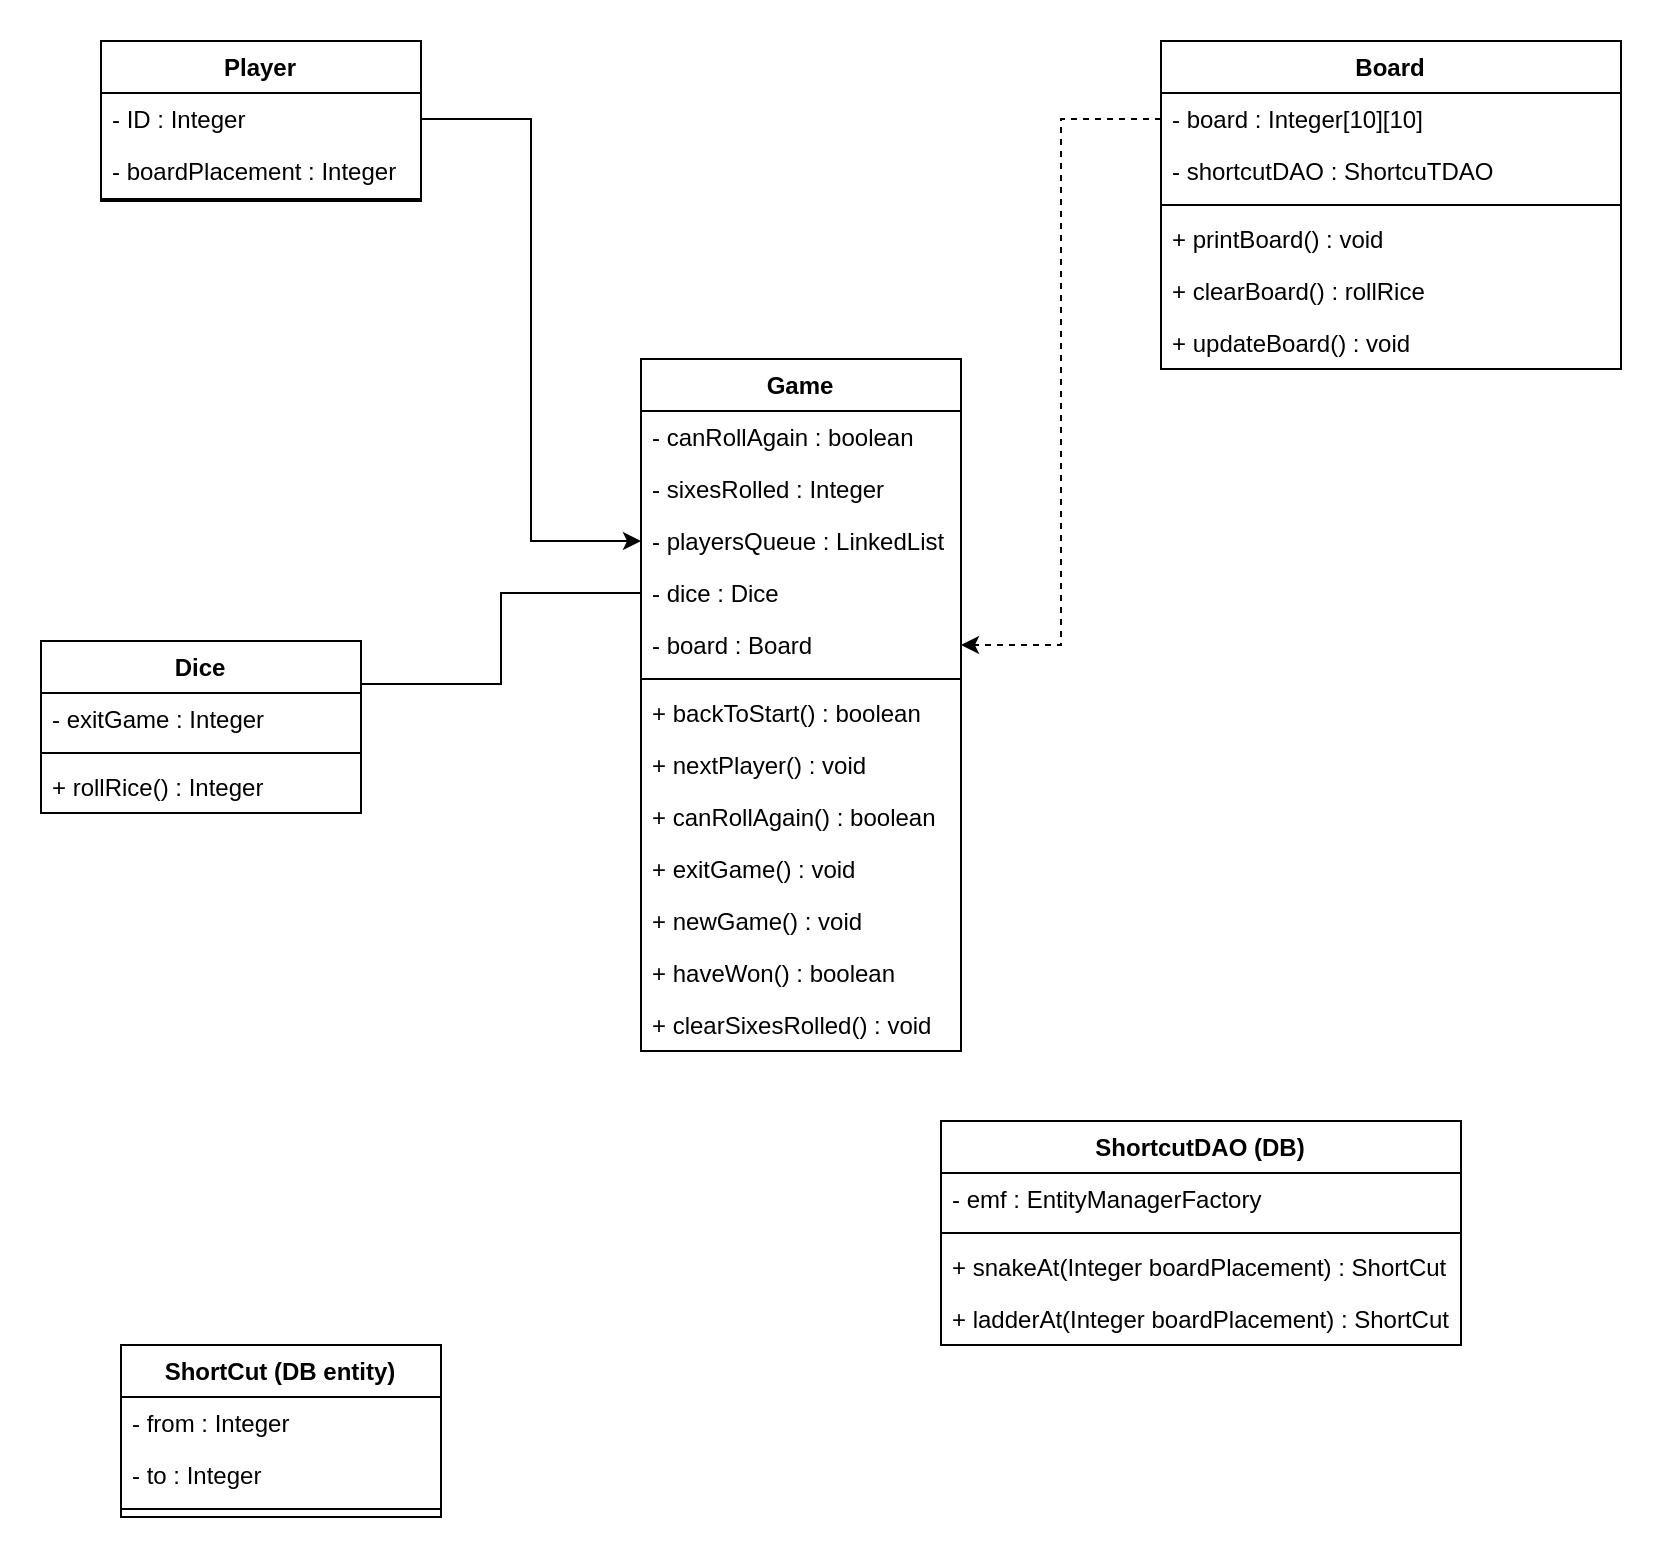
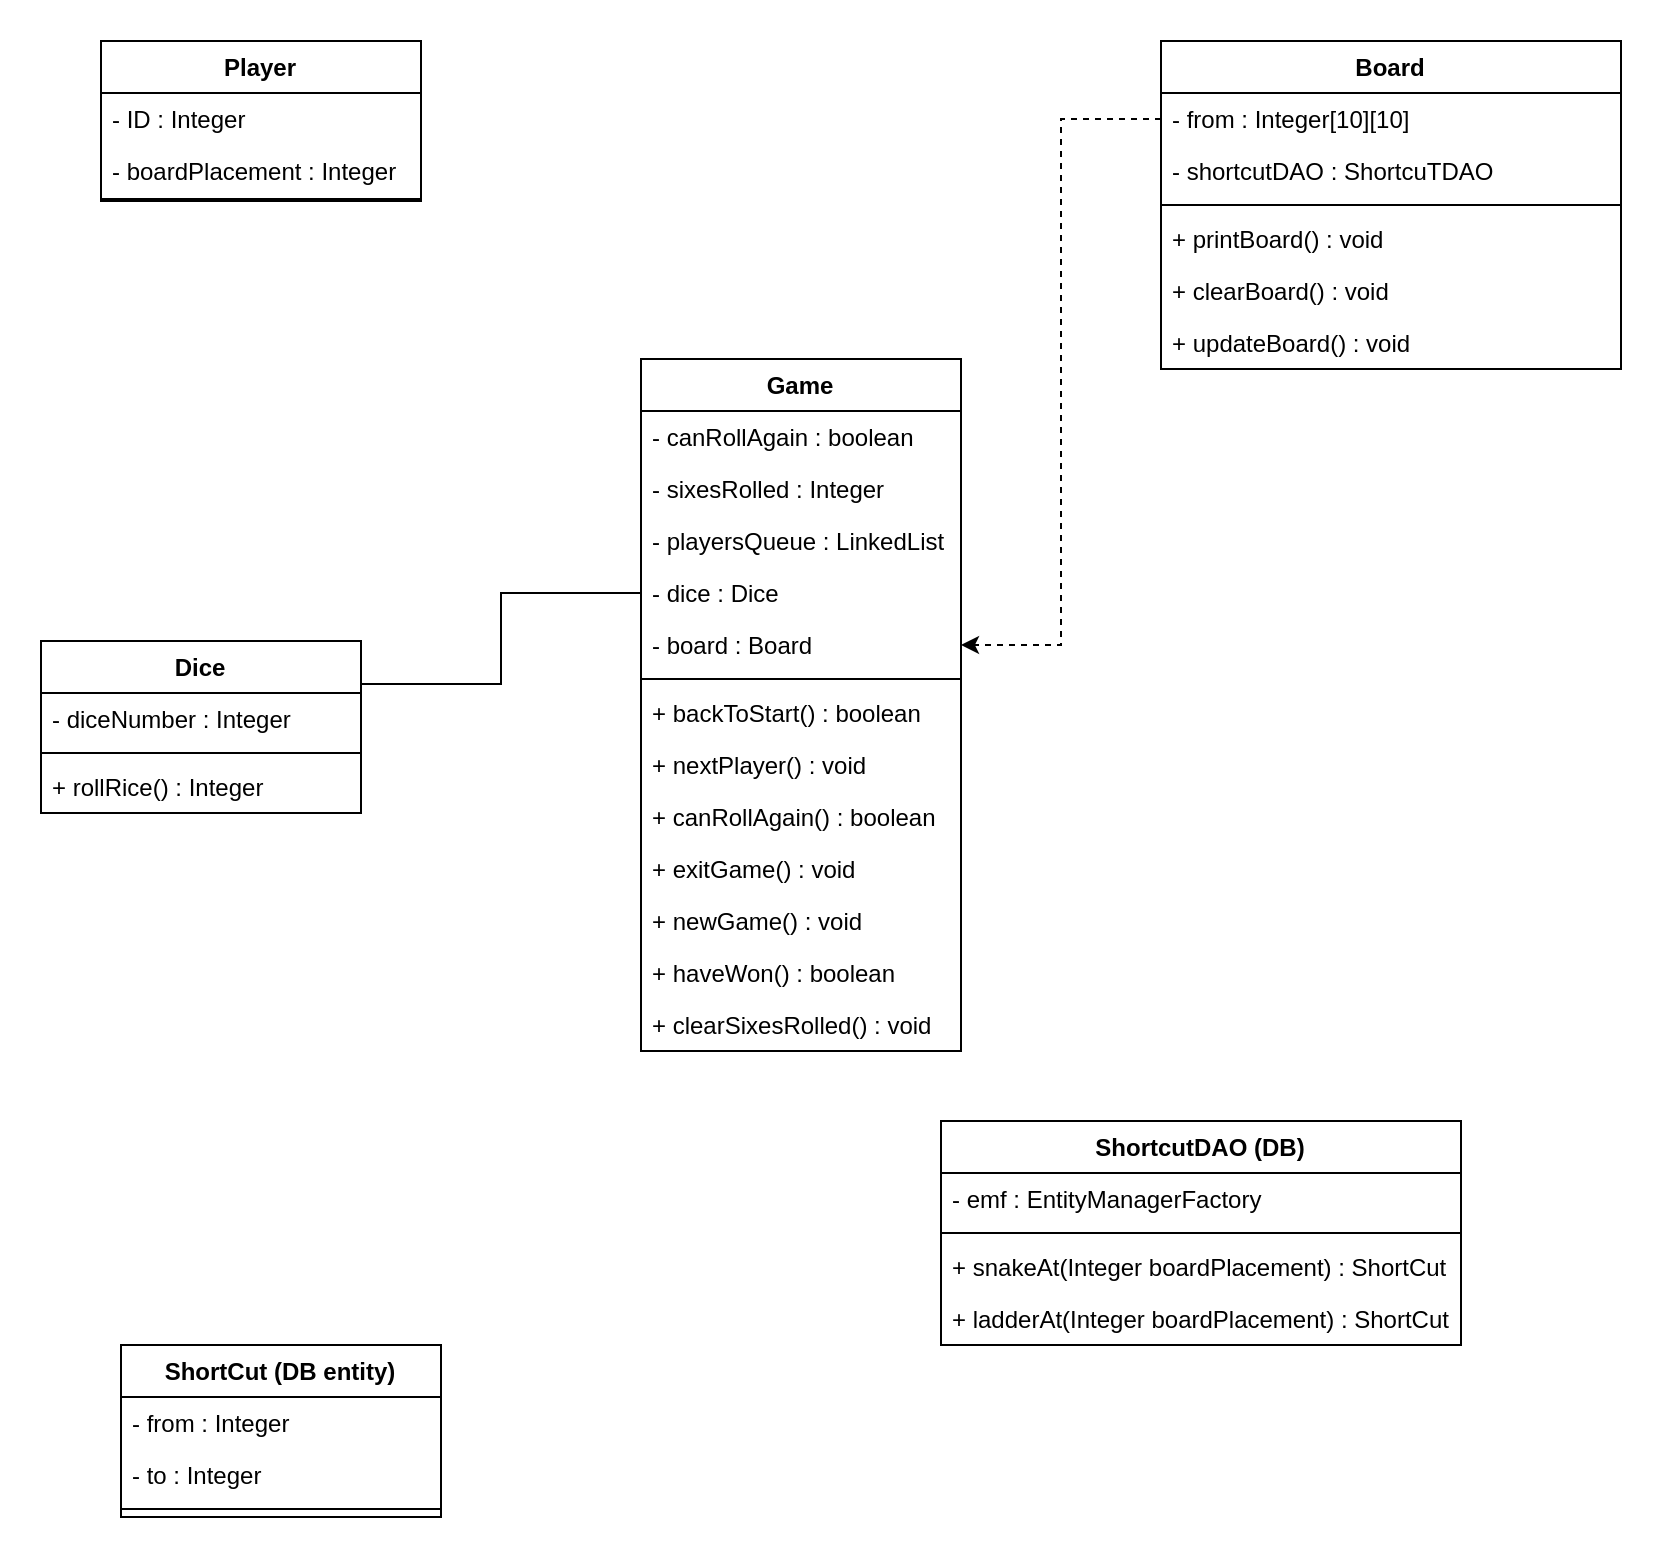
node "- board : Integer[10][10]": label "- board : Integer[10][10]" -> "- from : Integer[10][10]"
node "+ clearBoard() : rollRice": label "+ clearBoard() : rollRice" -> "+ clearBoard() : void"
edge "- ID : Integer" -> "- playersQueue : LinkedList": removed
node "- exitGame : Integer": label "- exitGame : Integer" -> "- diceNumber : Integer"
